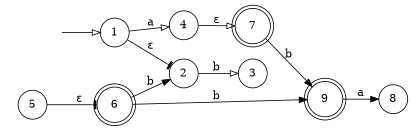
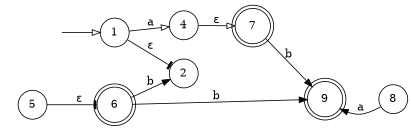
node "3": removed
edge "9" -> "8": reversed
